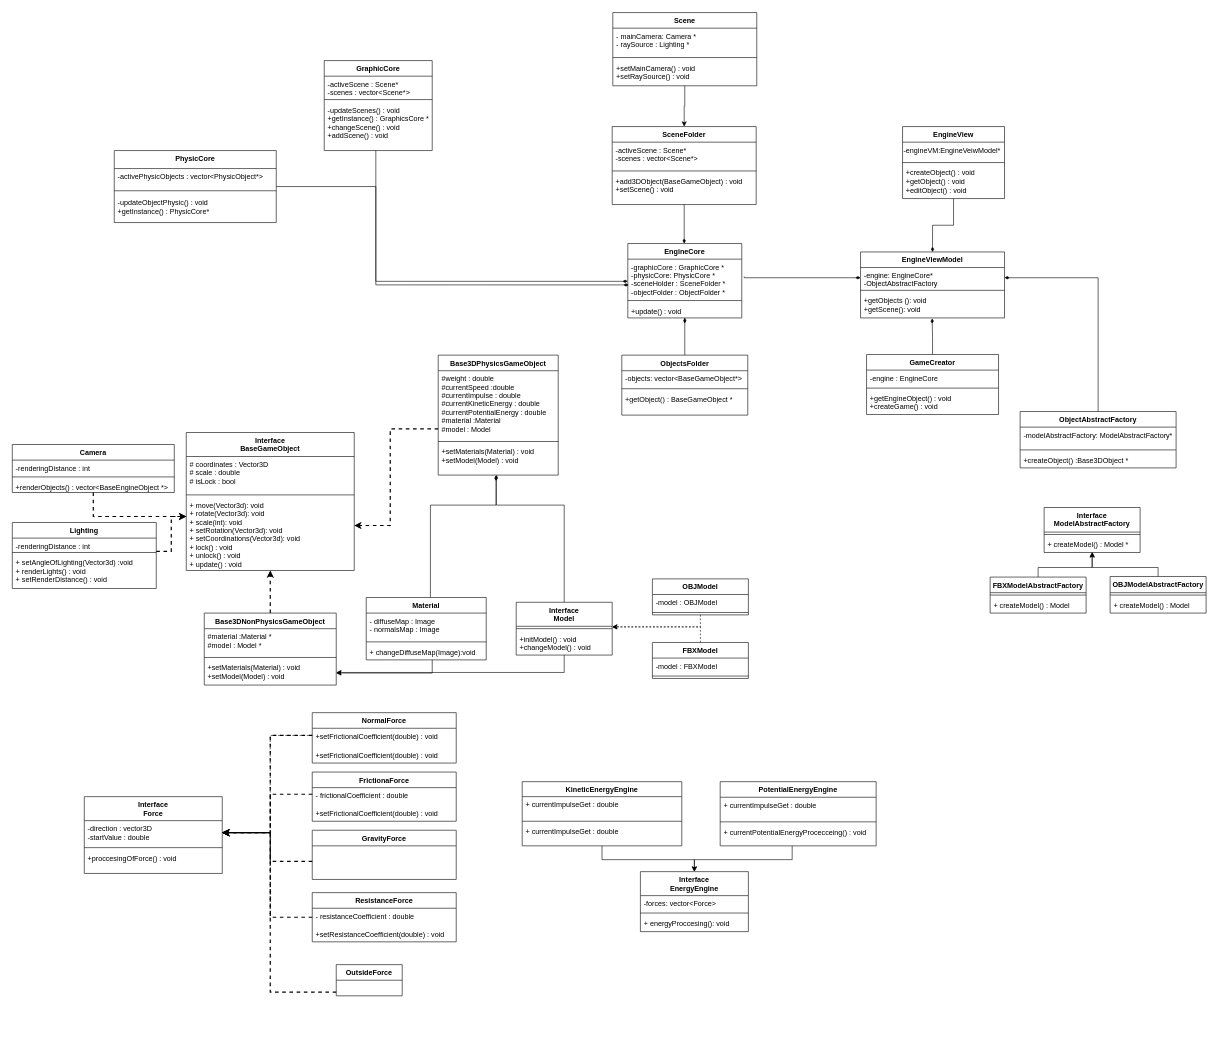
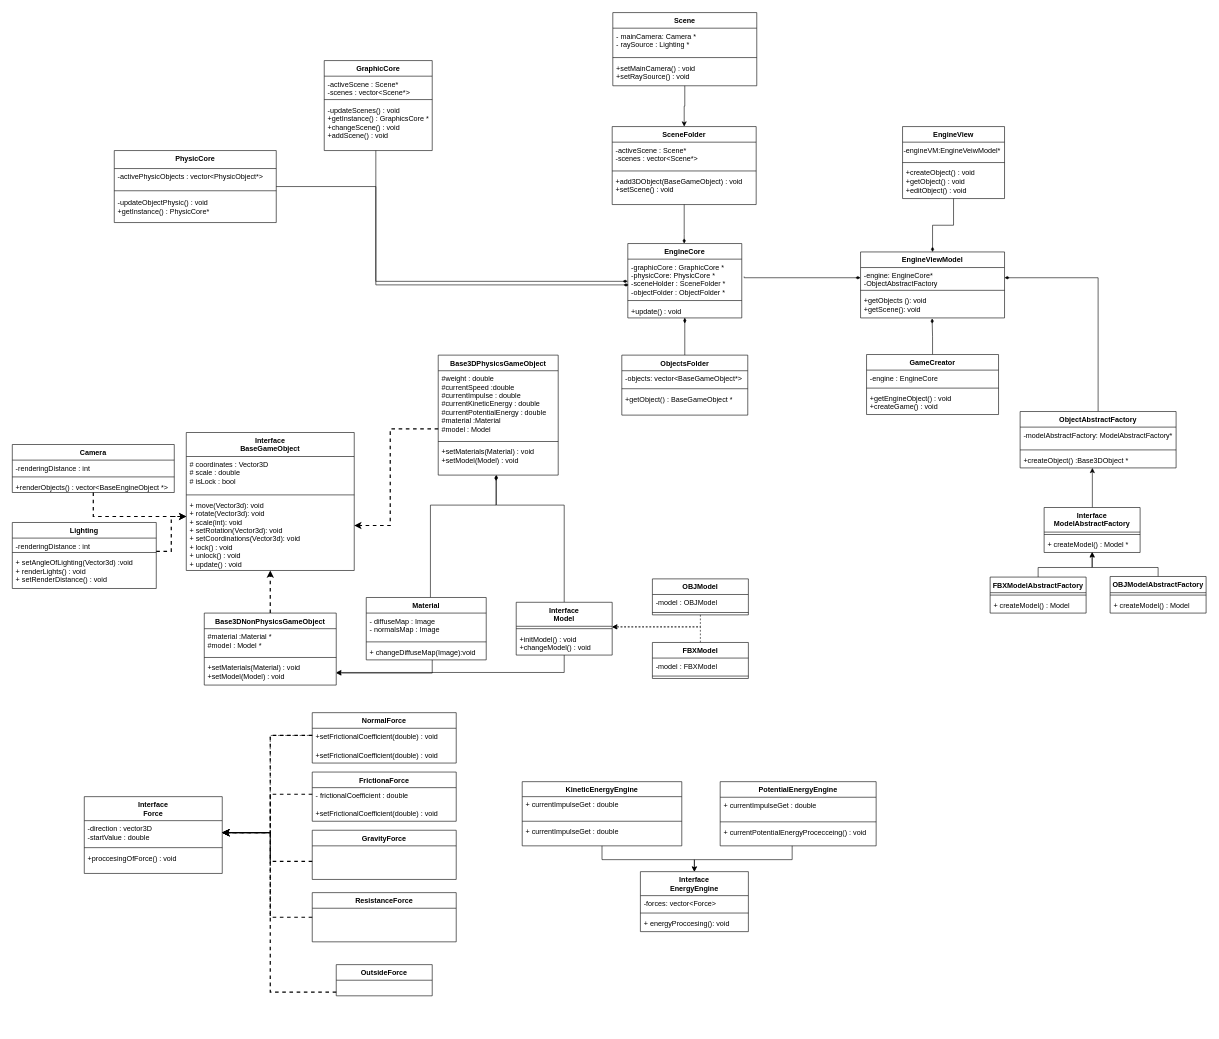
edge "Interface ModelAbstractFactory" -> "+createObject() :Base3DObject *": added
node "- resistanceCoefficient : double": removed
node "+setResistanceCoefficient(double) : void": removed
node "OutsideForce": size 66x31 -> 96x31
